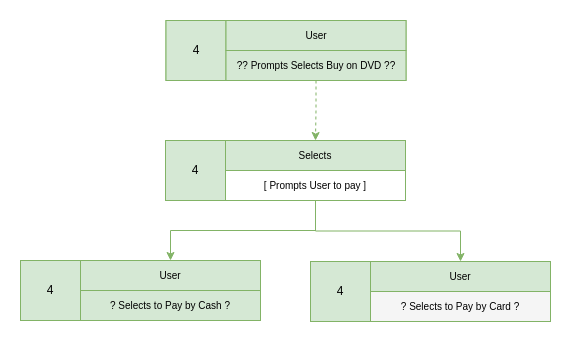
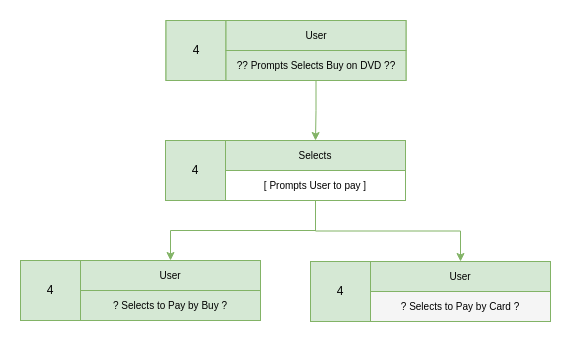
edge "?? Prompts Selects Buy on DVD ??" -> "Selects": style dashed -> solid
node "? Selects to Pay by Cash ?": label "? Selects to Pay by Cash ?" -> "? Selects to Pay by Buy ?"
